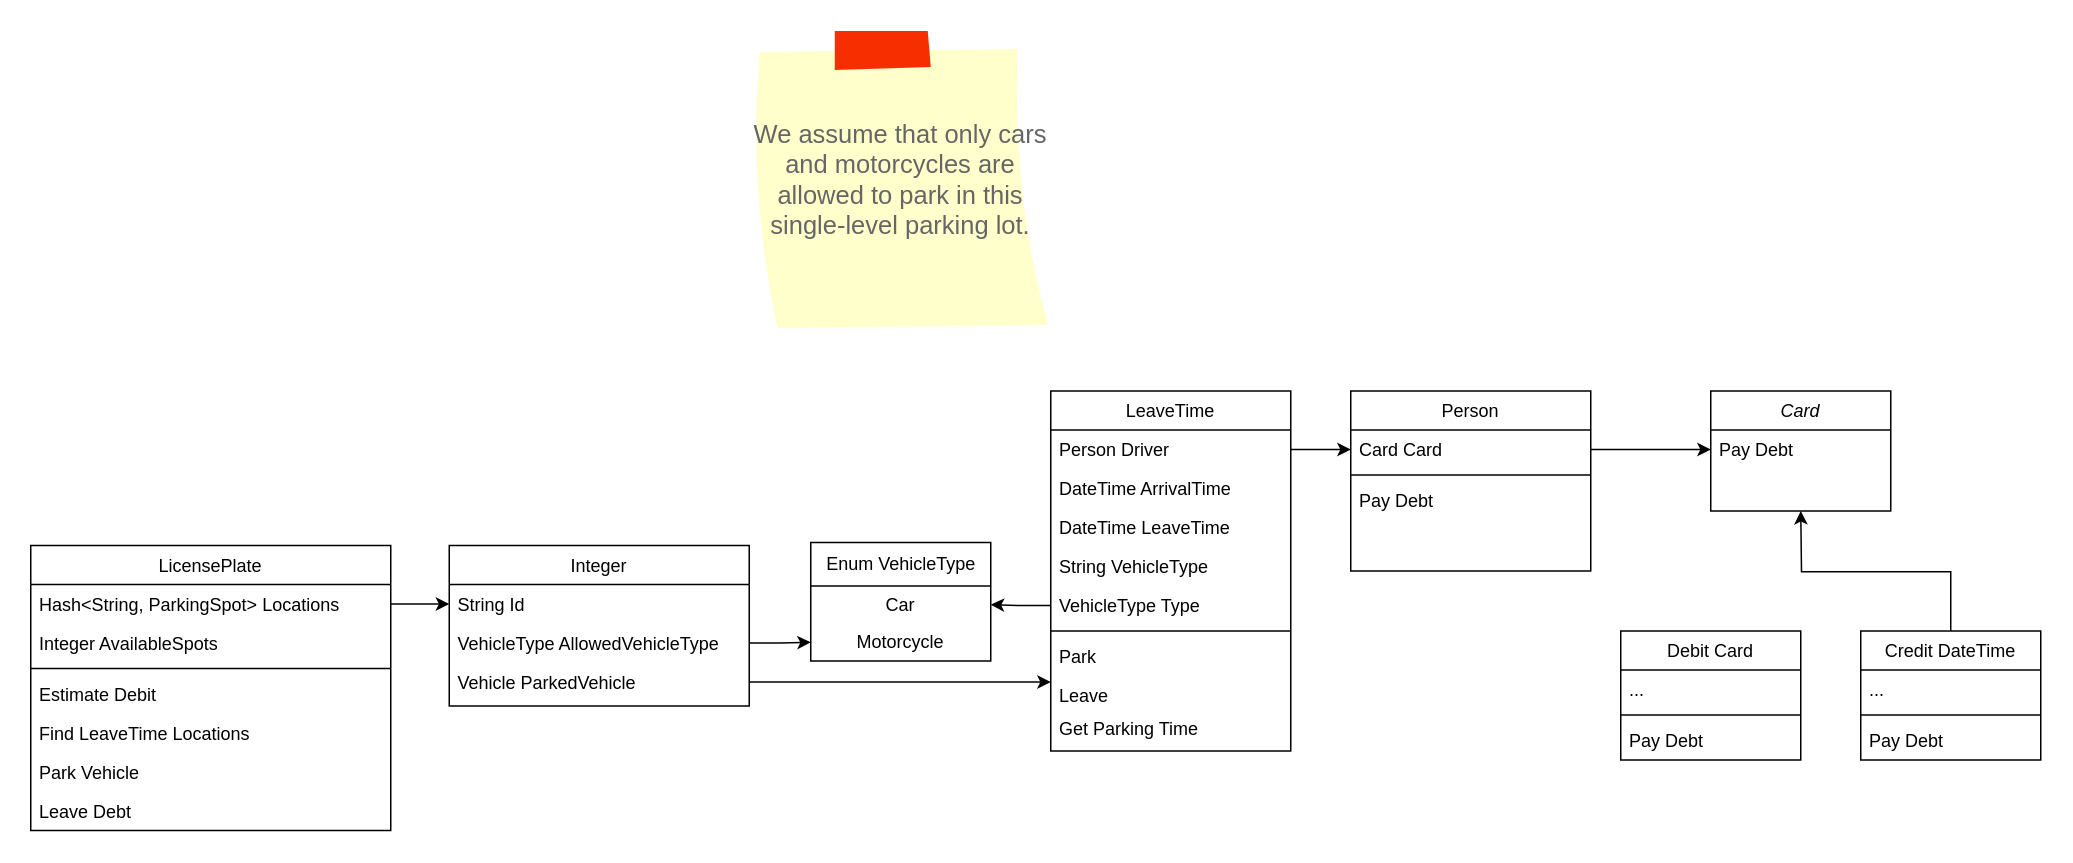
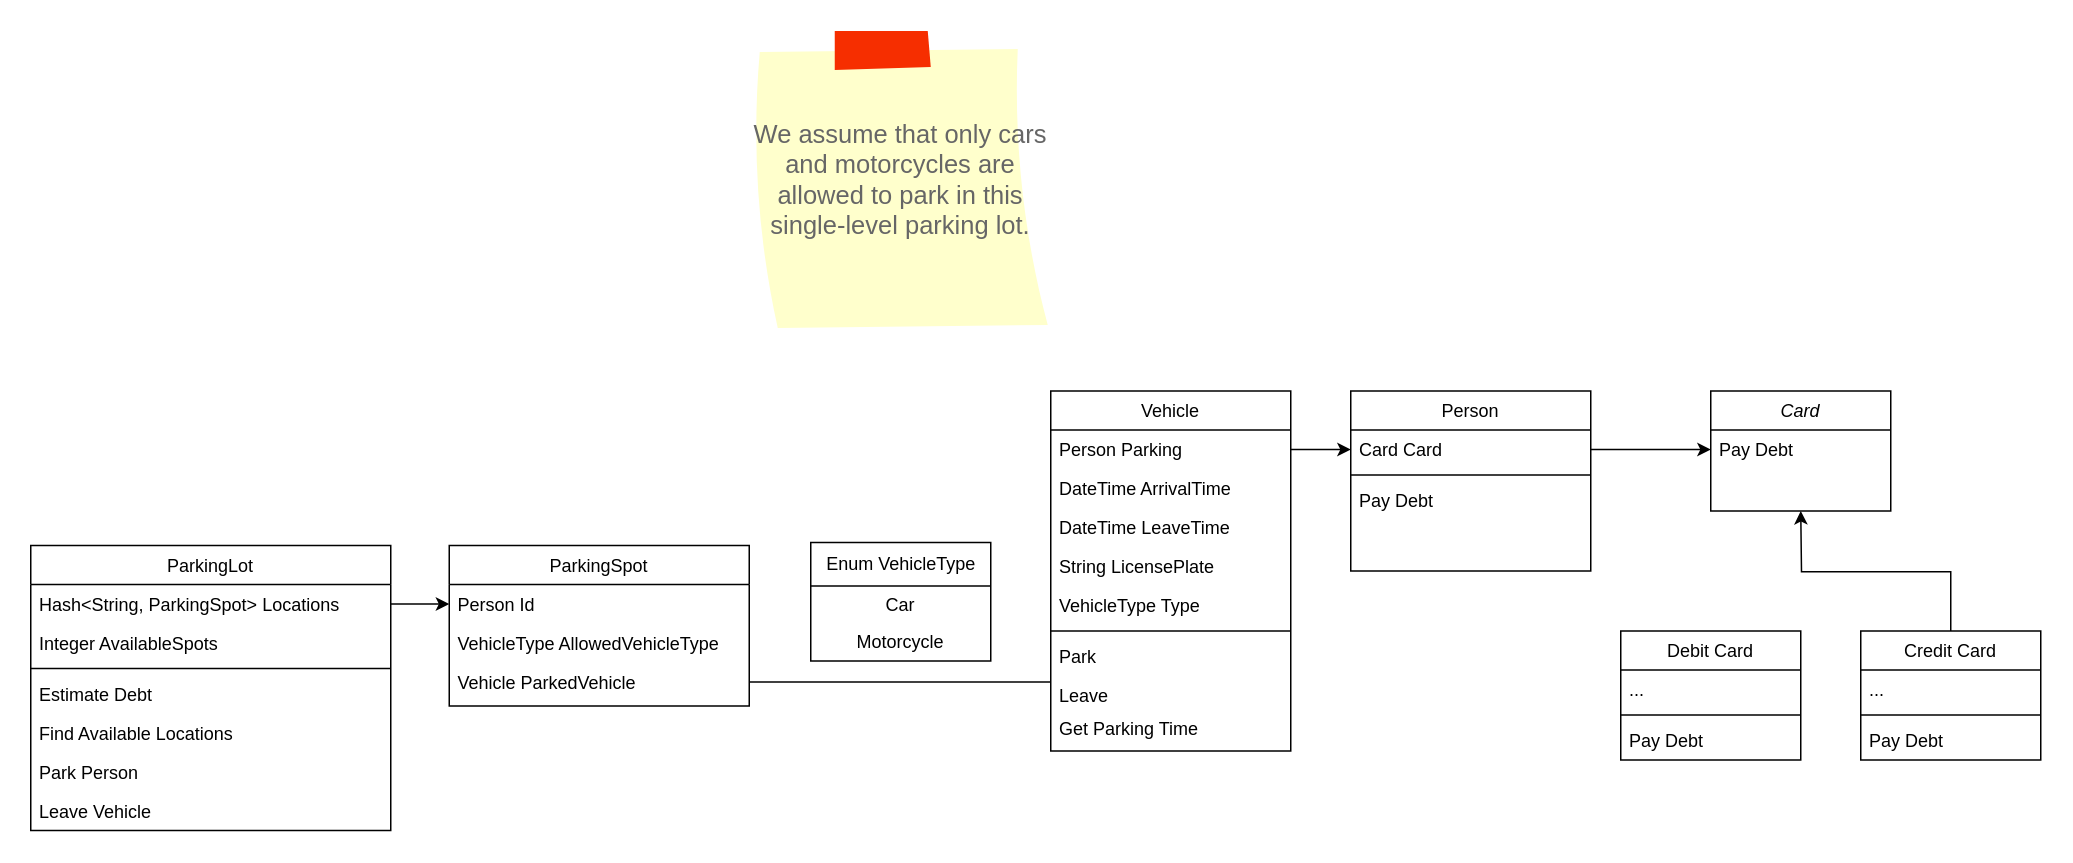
node "LeaveTime": label "LeaveTime" -> "Vehicle"
node "Person Driver": label "Person Driver" -> "Person Parking"
node "LicensePlate": label "LicensePlate" -> "ParkingLot"
node "Integer": label "Integer" -> "ParkingSpot"
node "String VehicleType": label "String VehicleType" -> "String LicensePlate"
node "String Id": label "String Id" -> "Person Id"
edge "VehicleType Type" -> "Car": removed
edge "VehicleType AllowedVehicleType" -> "Motorcycle": removed
node "Credit DateTime": label "Credit DateTime" -> "Credit Card"
edge "Vehicle ParkedVehicle" -> "Leave": arrowhead classic -> none
node "Estimate Debit": label "Estimate Debit" -> "Estimate Debt"
node "Find LeaveTime Locations": label "Find LeaveTime Locations" -> "Find Available Locations"
node "Park Vehicle": label "Park Vehicle" -> "Park Person"
node "Leave Debt": label "Leave Debt" -> "Leave Vehicle"
